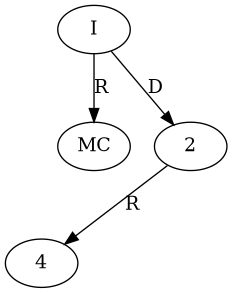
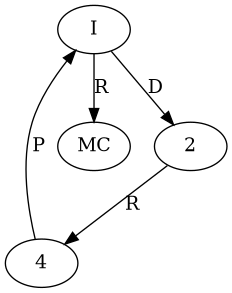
edge "4" -> "I": added, label "P"
